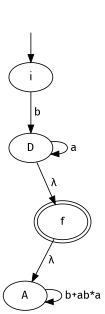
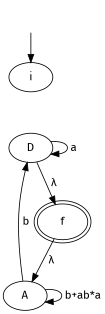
edge "i" -> "D": now "A" -> "D"
